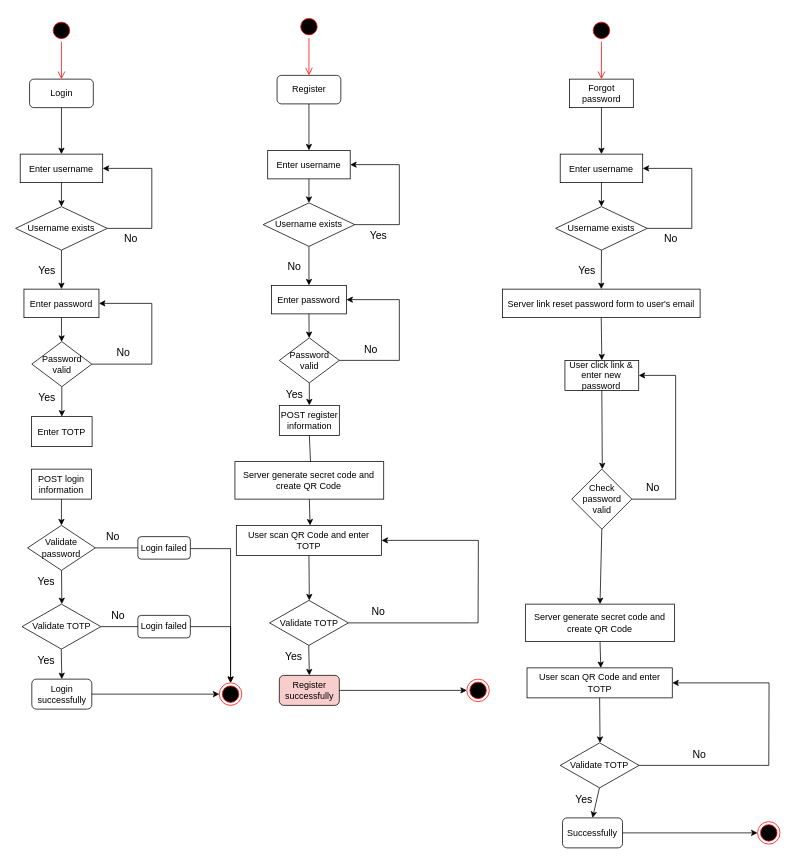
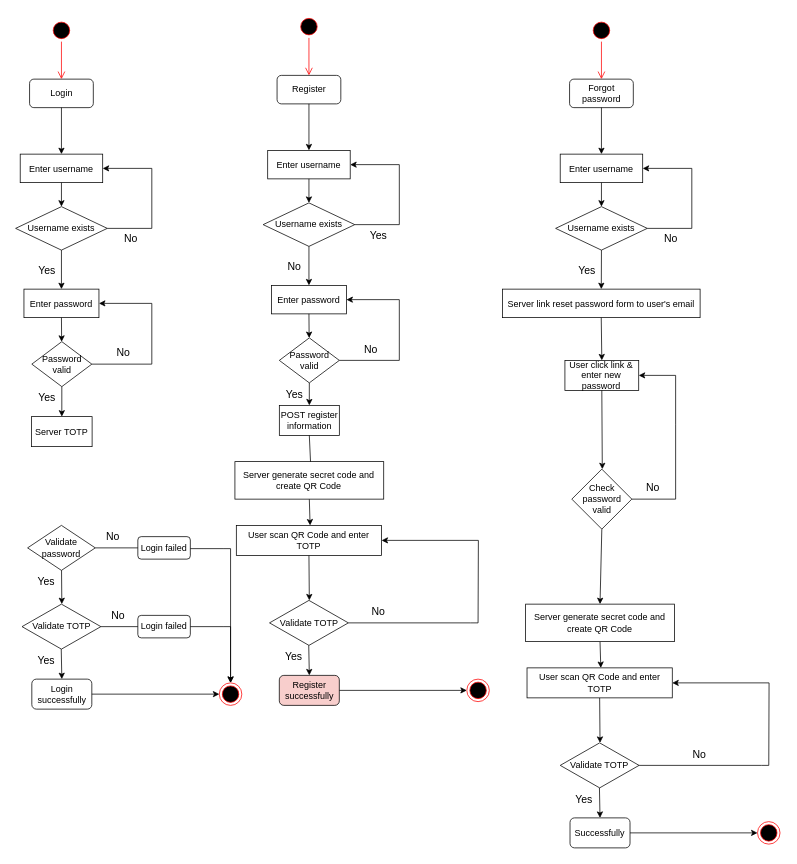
node "Forgot password": shape rectangle -> rounded rectangle
node "Enter TOTP": label "Enter TOTP" -> "Server TOTP"
node "POST login information": removed
edge "POST login information" -> "Validate password": removed
node "Successfully": moved (592, 833) -> (600, 833)
